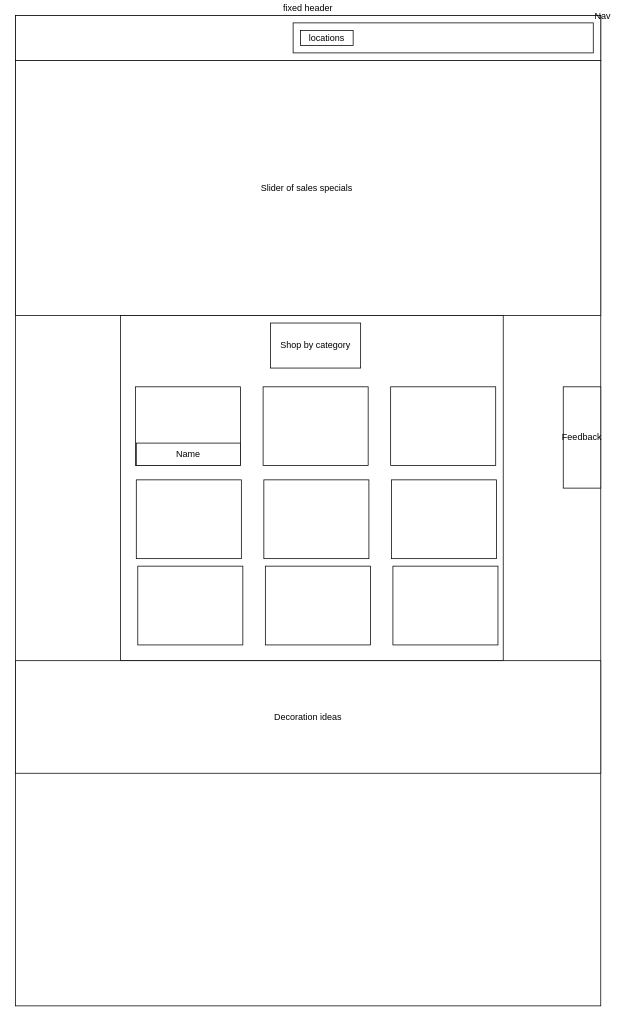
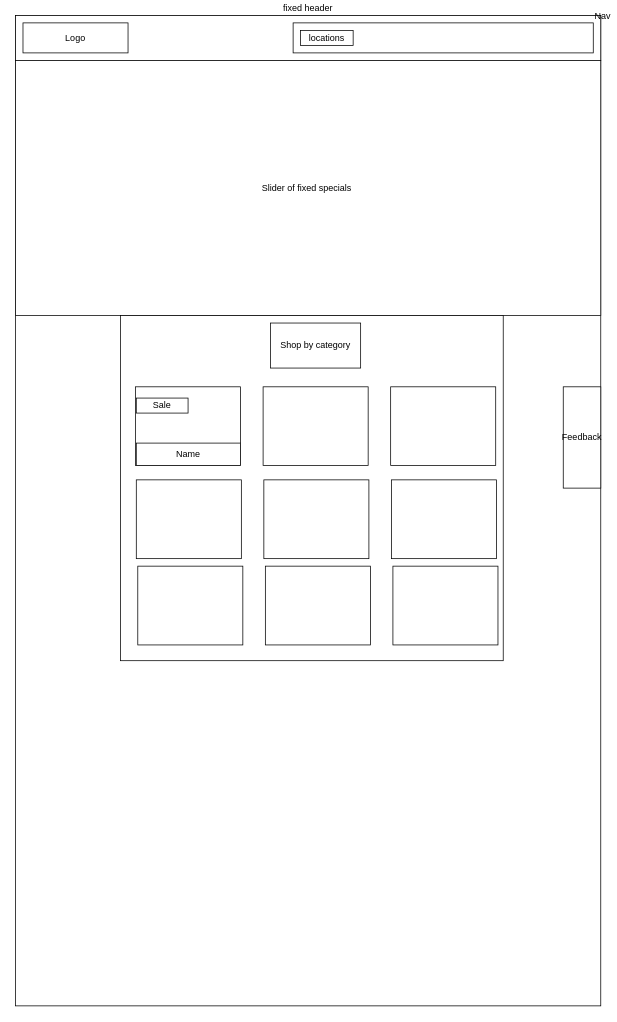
node "Logo": added
node "Slider of sales specials": label "Slider of sales specials" -> "Slider of fixed specials"
node "Sale": added
node "Decoration ideas": removed
